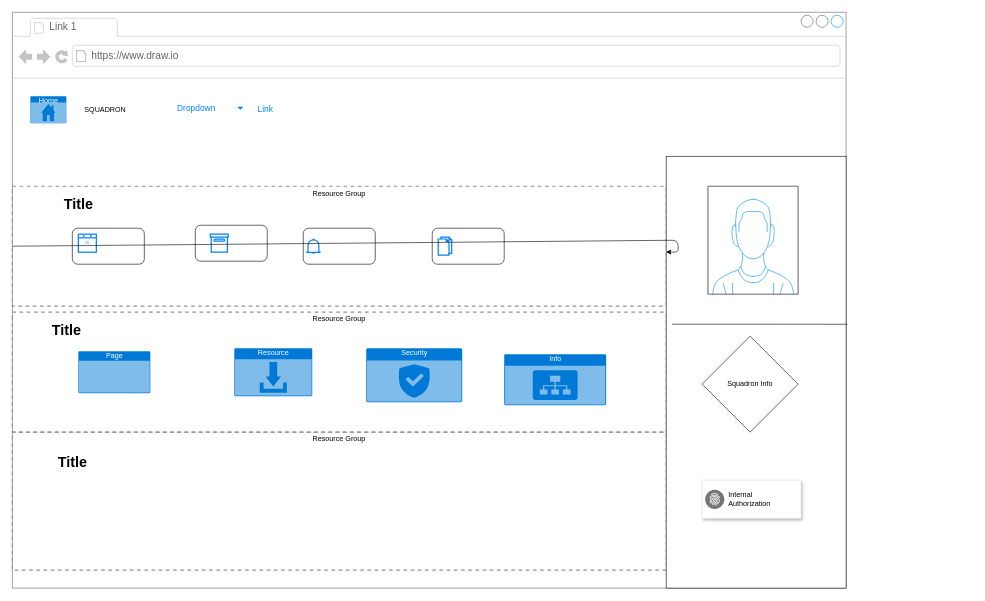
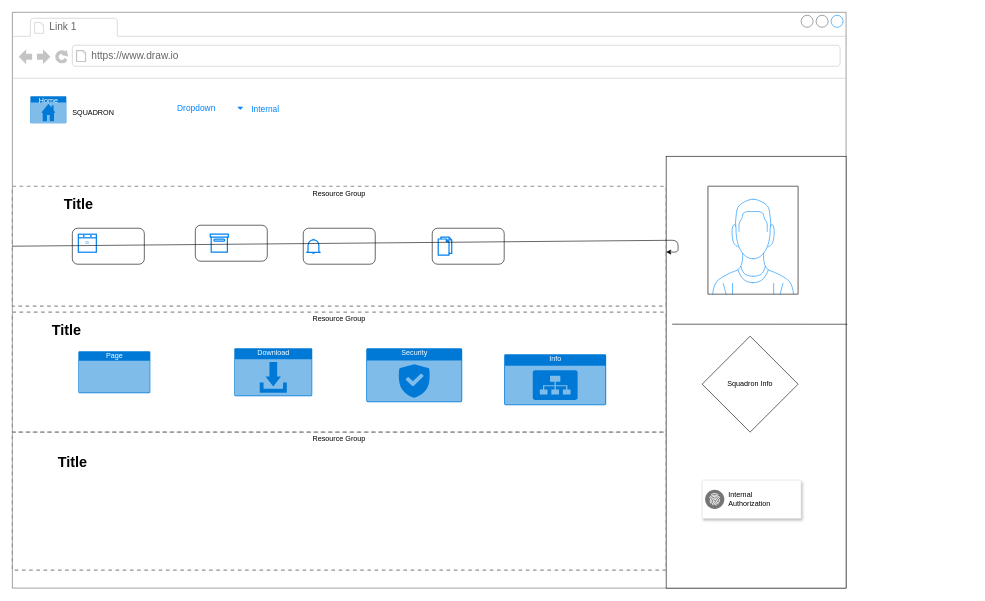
node "Link": label "Link" -> "Internal"
node "SQUADRON": moved (105, 110) -> (93, 113)
node "Resource": label "Resource" -> "Download"
